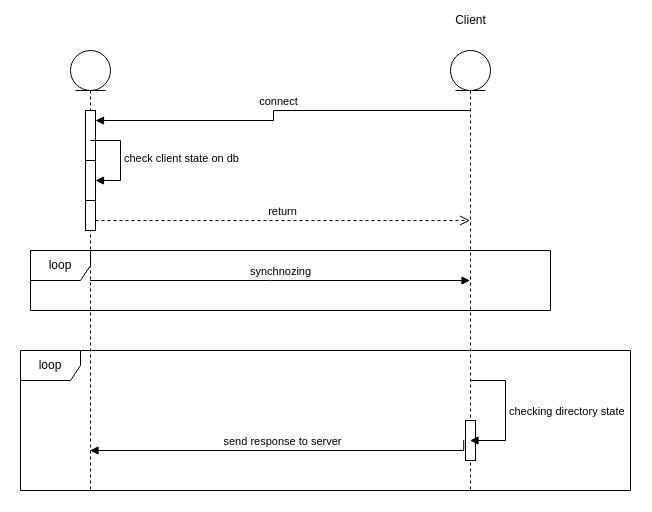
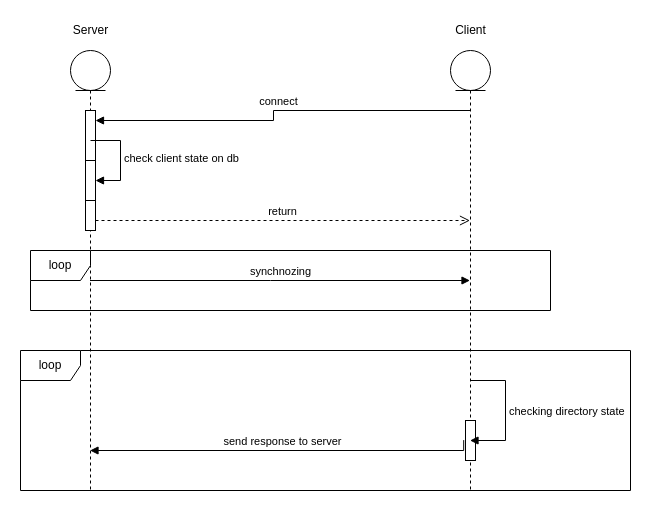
node "Client": moved (471, 21) -> (471, 31)
node "Server": added
